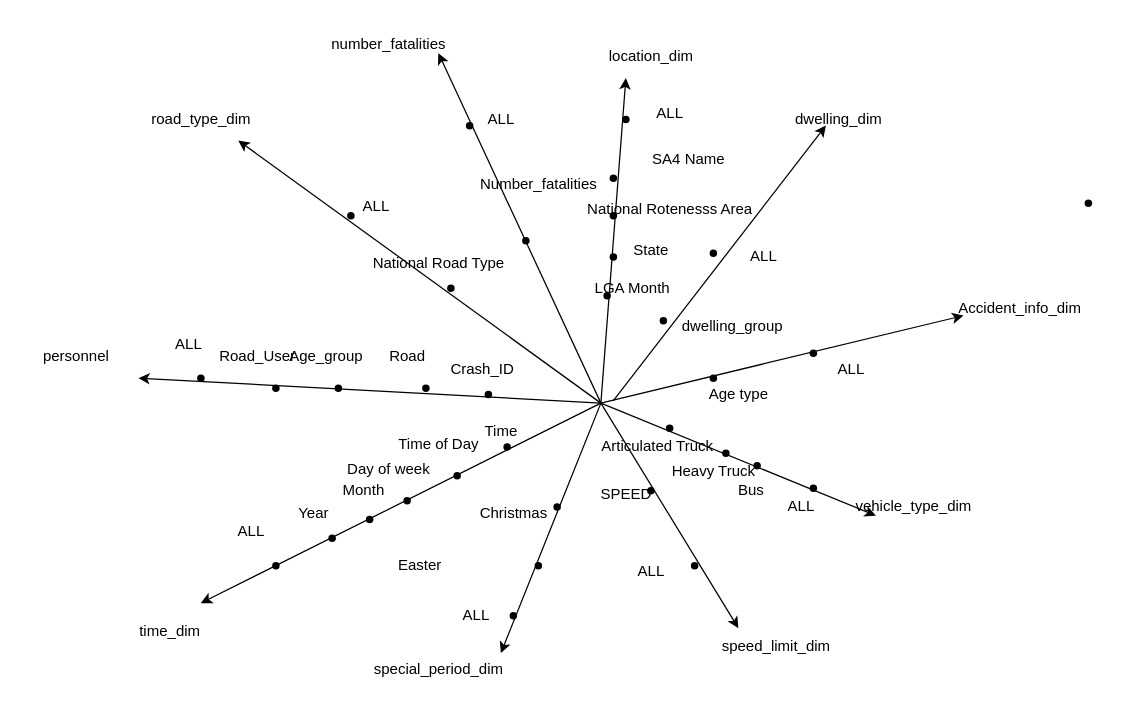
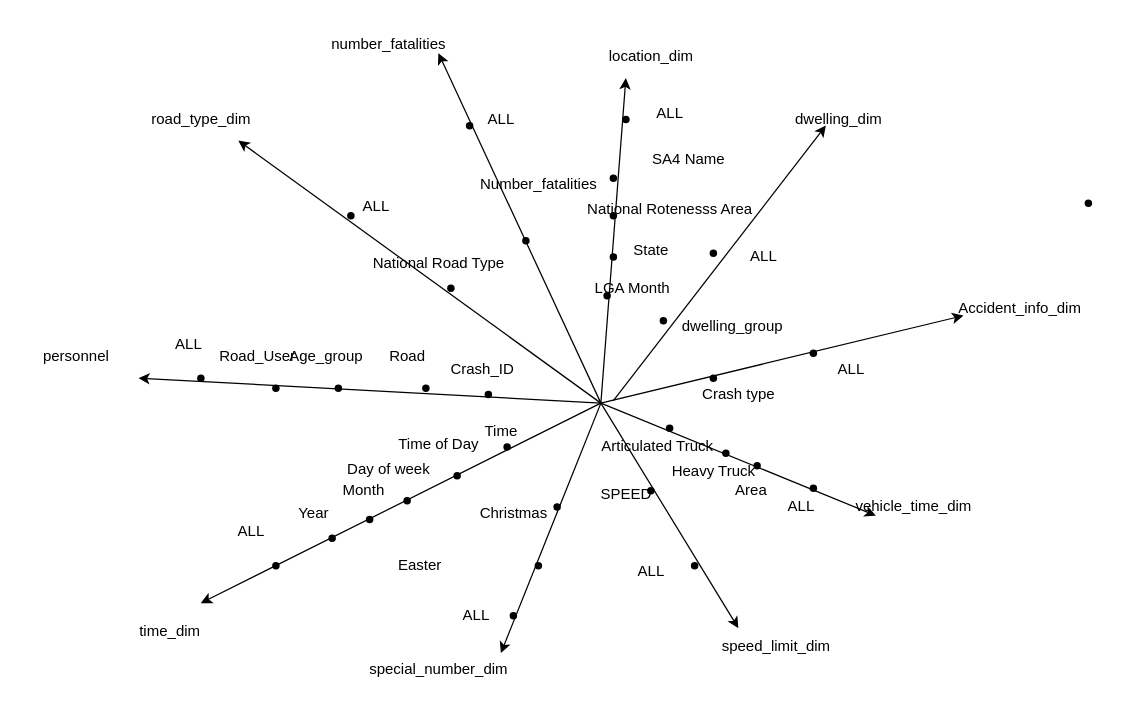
node "Age type": label "Age type" -> "Crash type"
node "Bus": label "Bus" -> "Area"
node "vehicle_type_dim": label "vehicle_type_dim" -> "vehicle_time_dim"
node "special_period_dim": label "special_period_dim" -> "special_number_dim"
